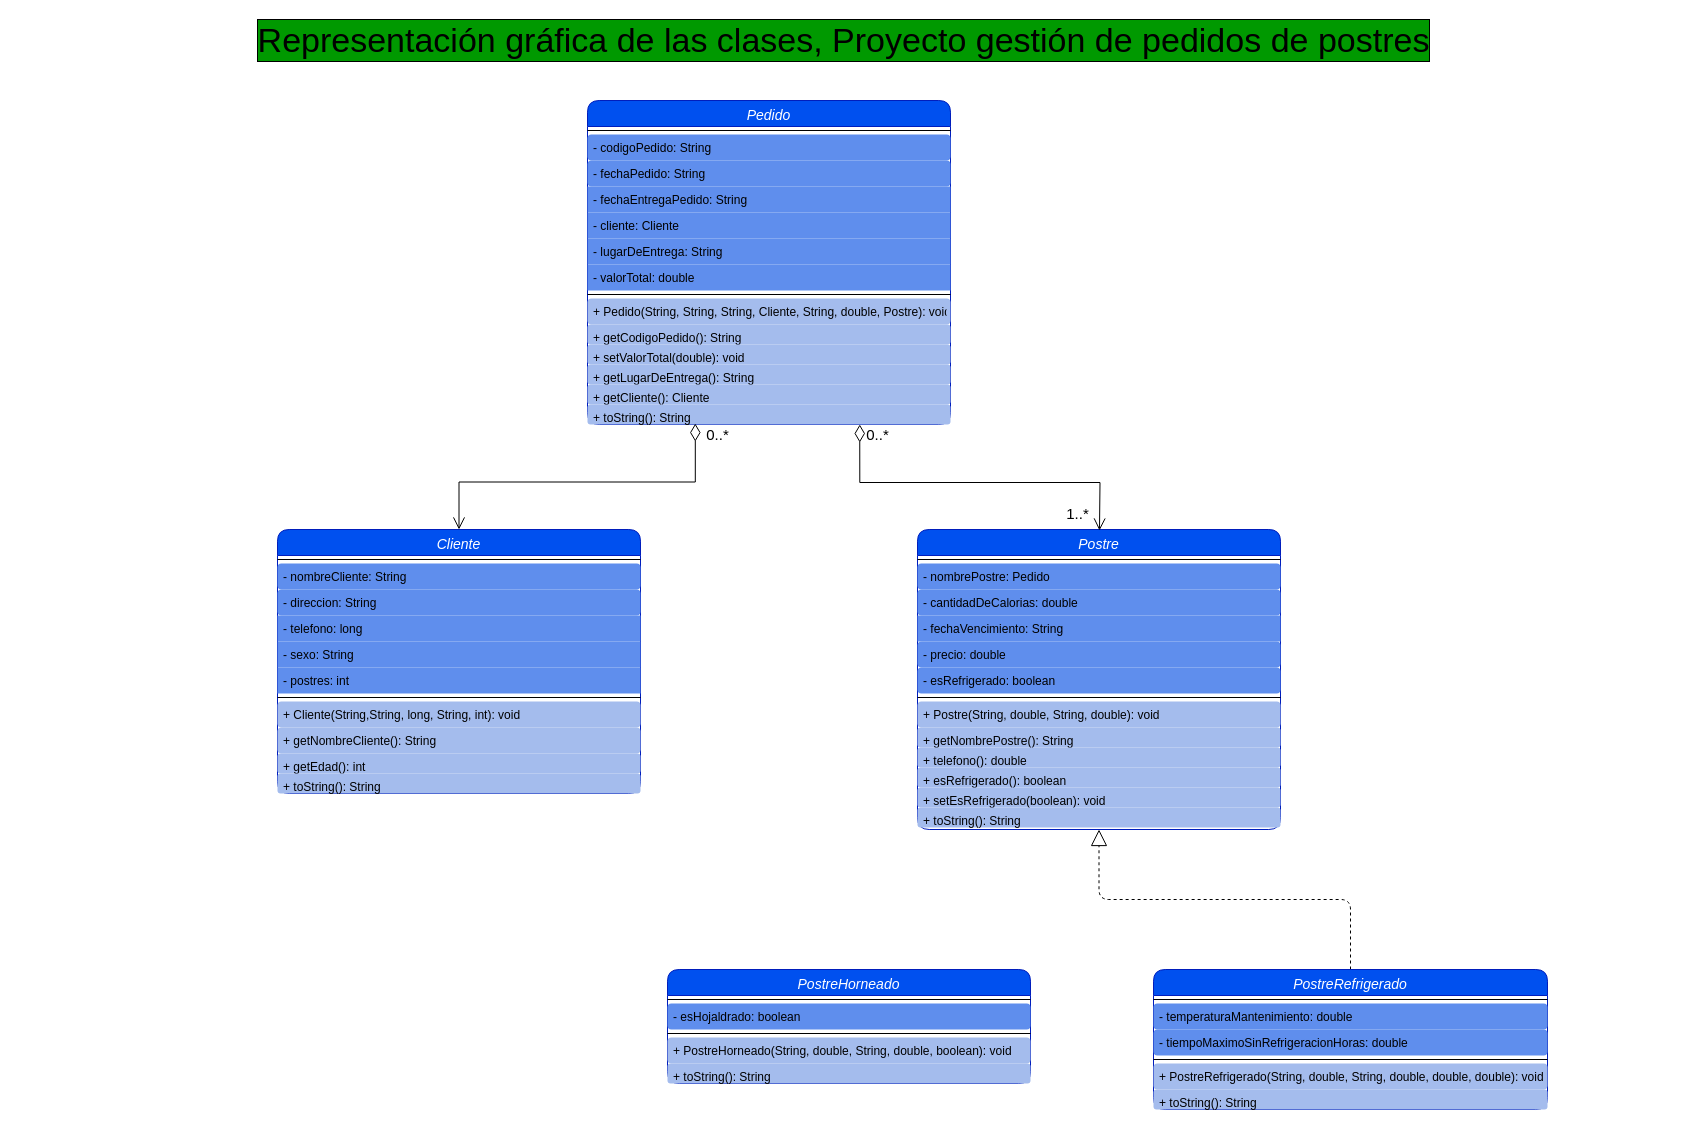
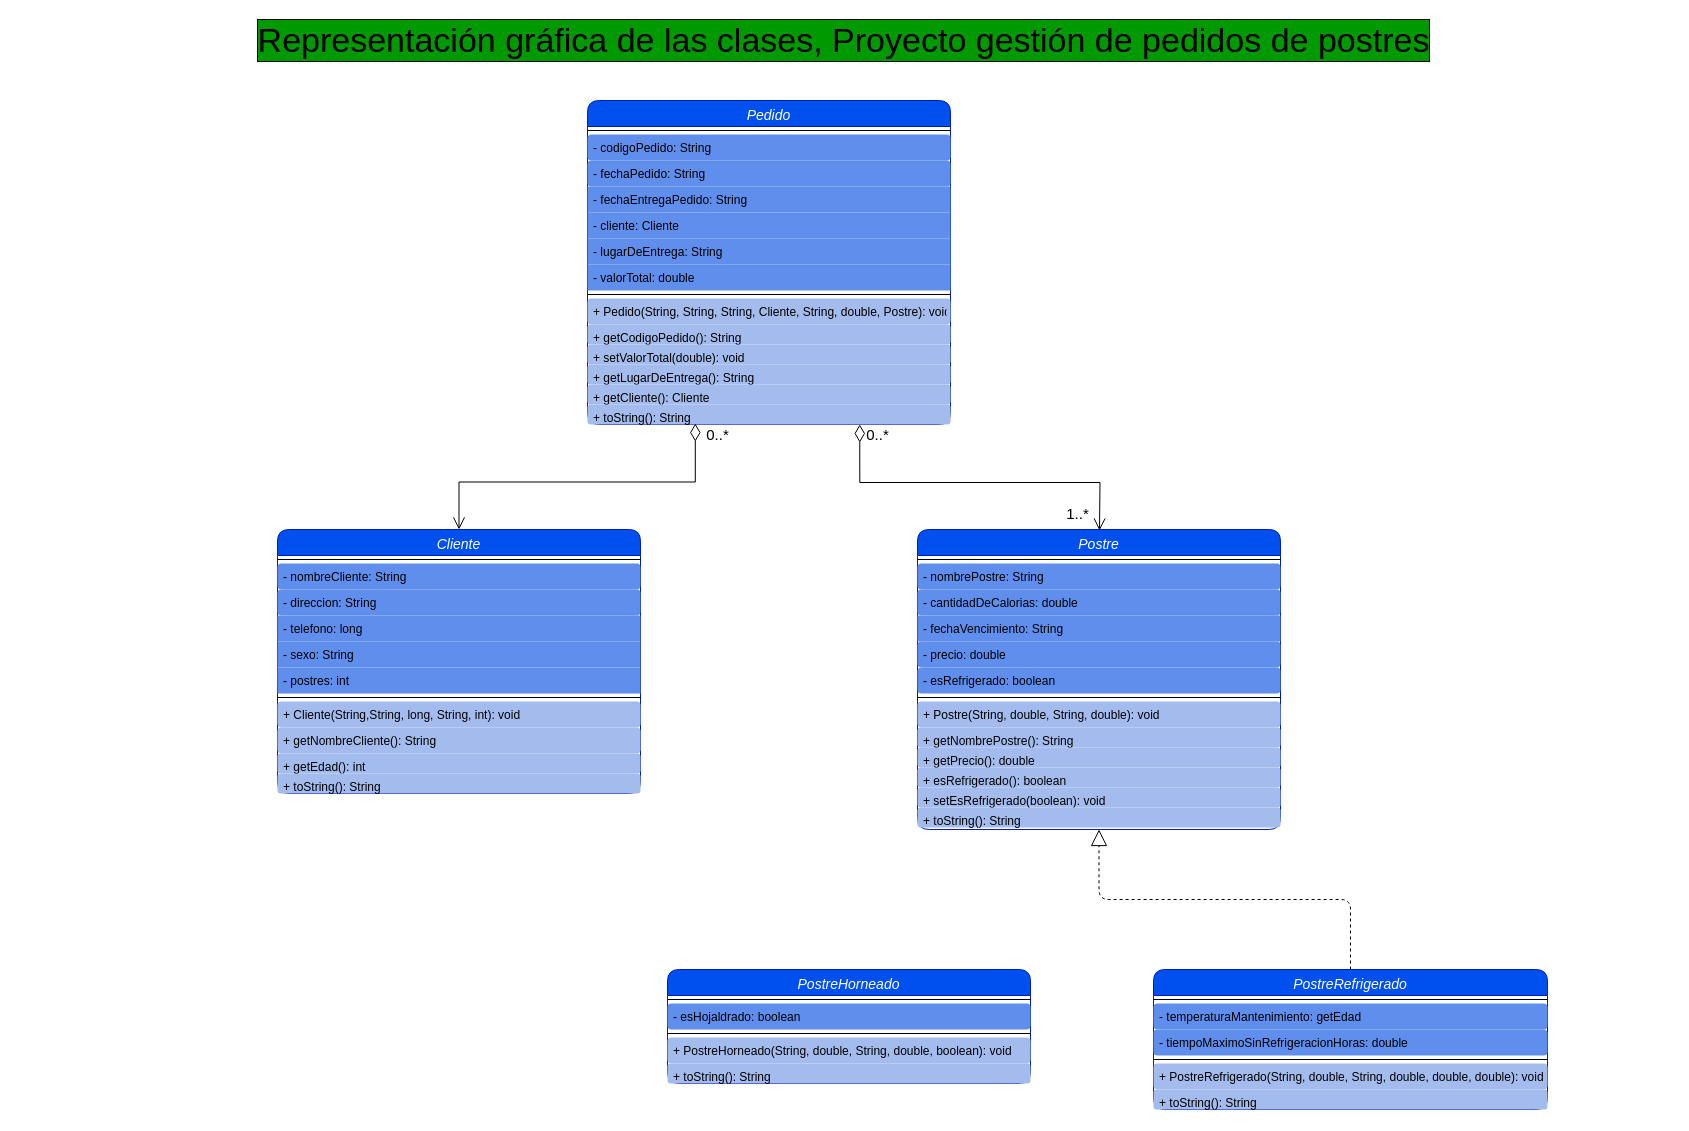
node "- nombrePostre: Pedido": label "- nombrePostre: Pedido" -> "- nombrePostre: String"
node "+ telefono(): double": label "+ telefono(): double" -> "+ getPrecio(): double"
node "- temperaturaMantenimiento: double": label "- temperaturaMantenimiento: double" -> "- temperaturaMantenimiento: getEdad"
